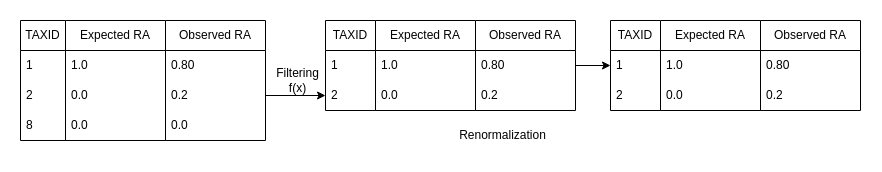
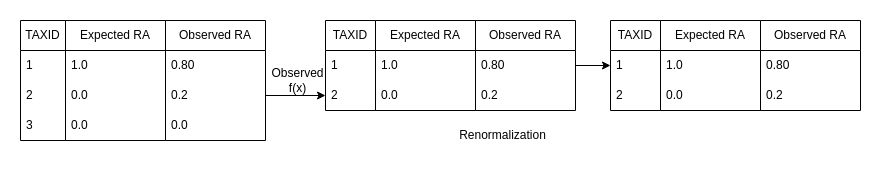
node "Filtering f(x)": label "Filtering f(x)" -> "Observed f(x)"
node "8": label "8" -> "3"
